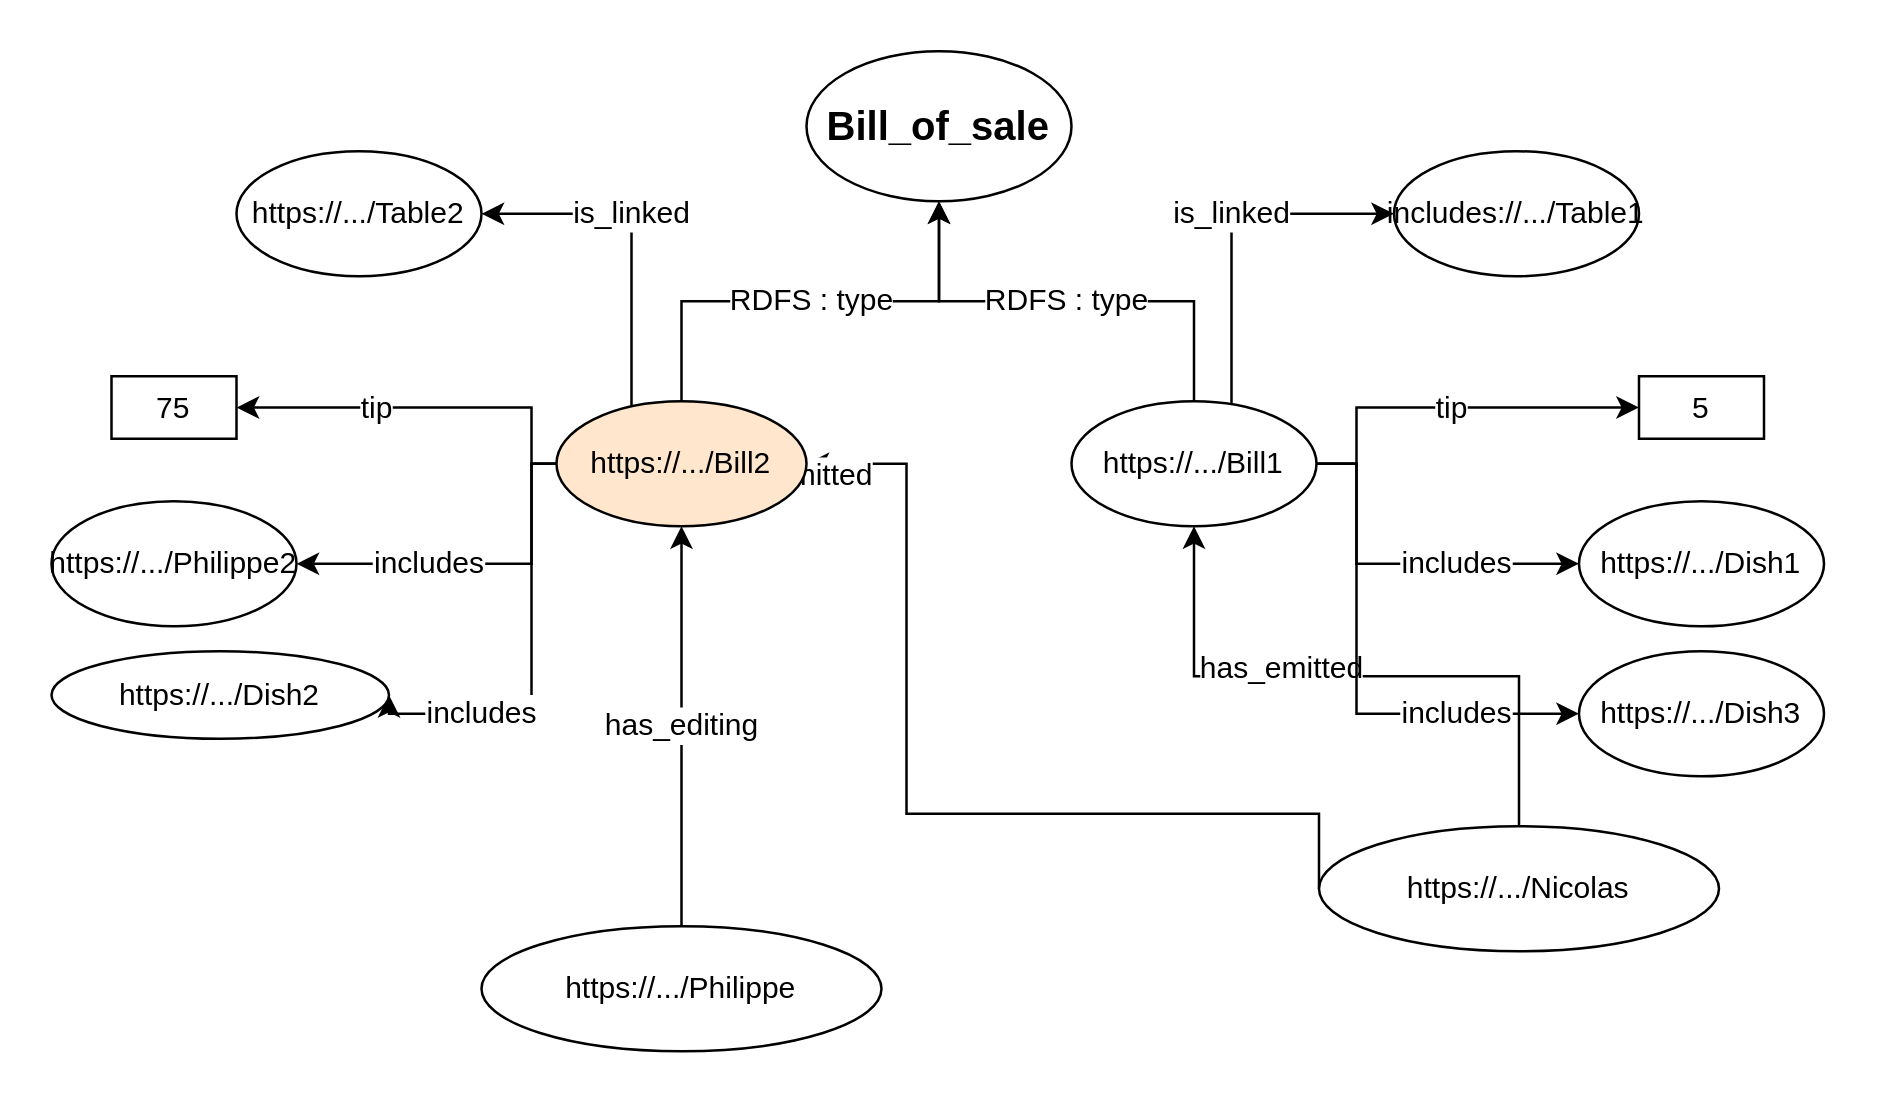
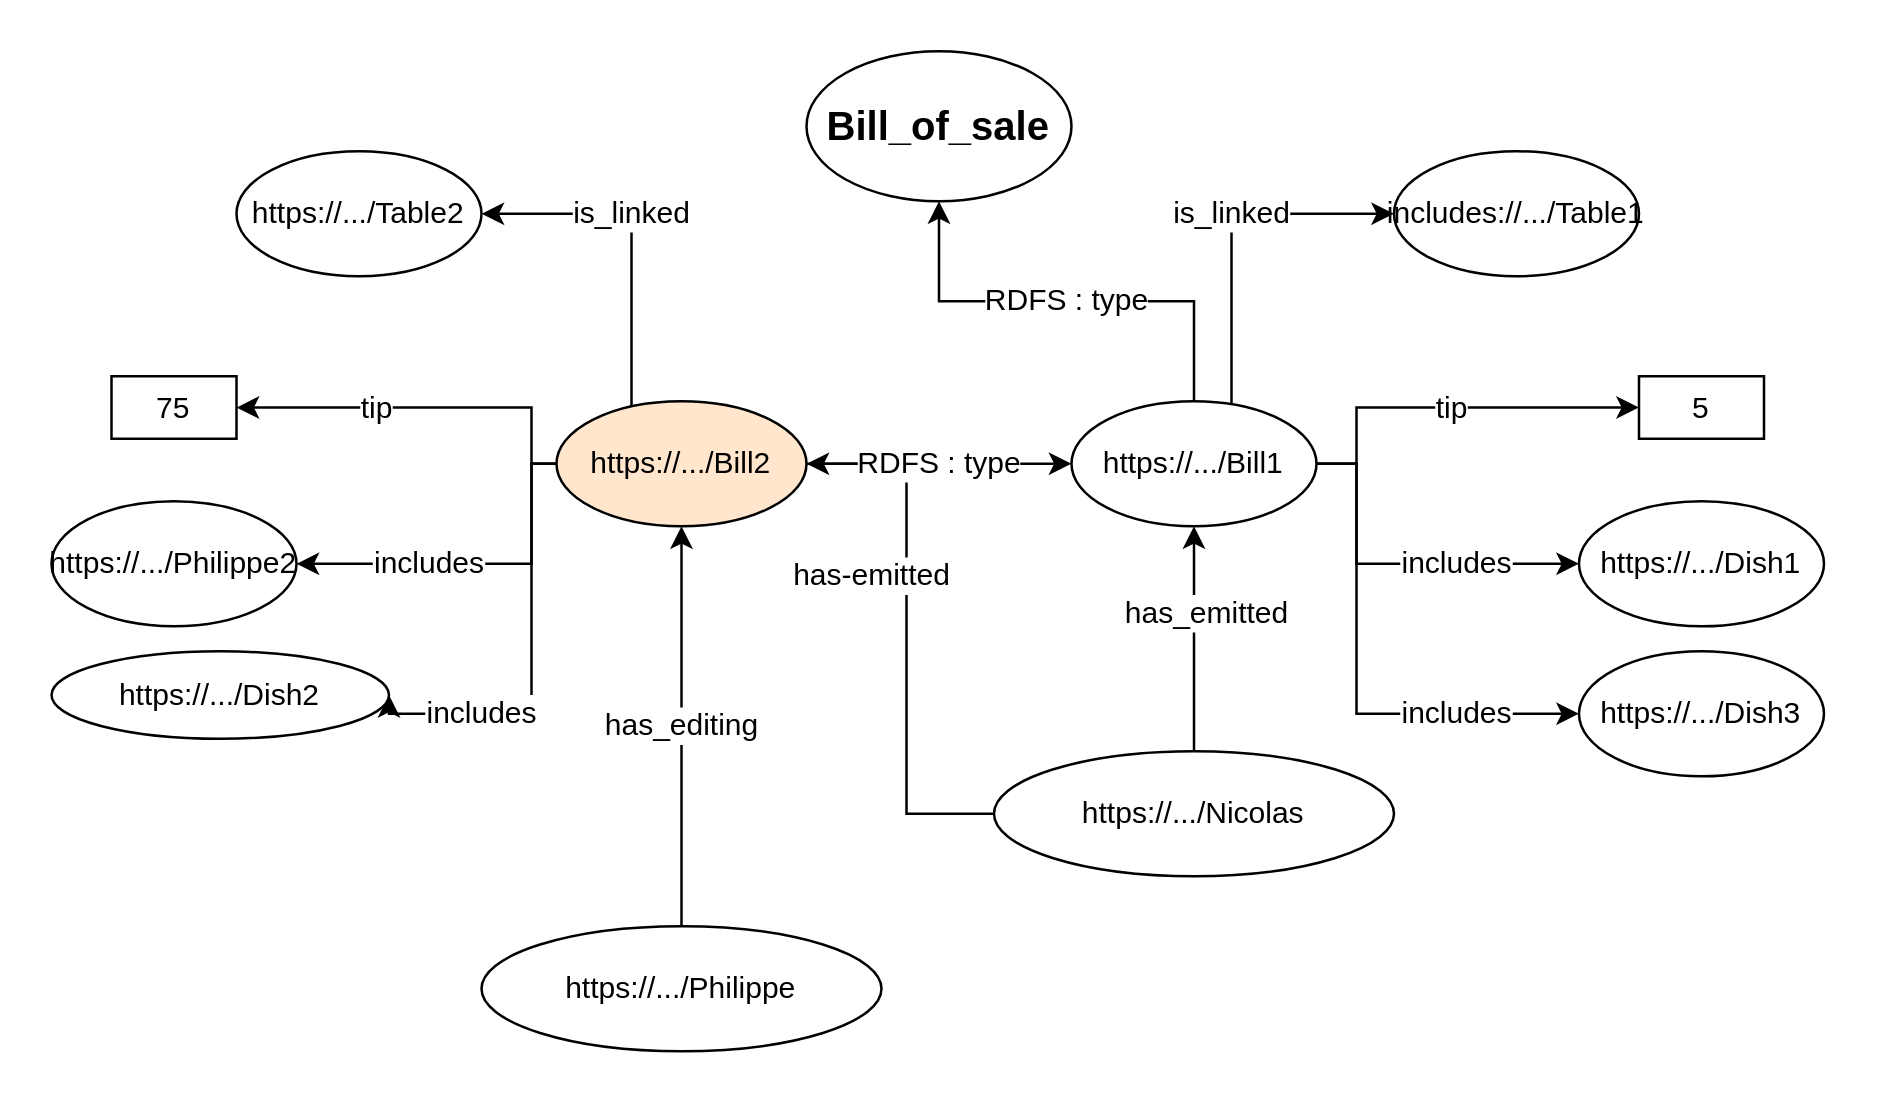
edge "https://.../Bill2" -> "Bill_of_sale": now "https://.../Bill2" -> "https://.../Bill1"
node "https://.../Nicolas": moved (1519, 889) -> (1194, 814)
